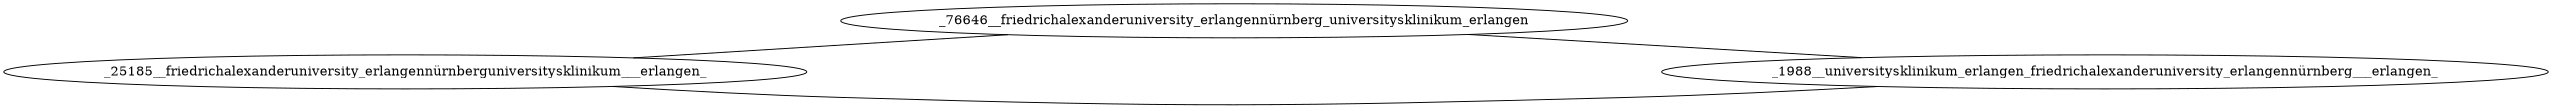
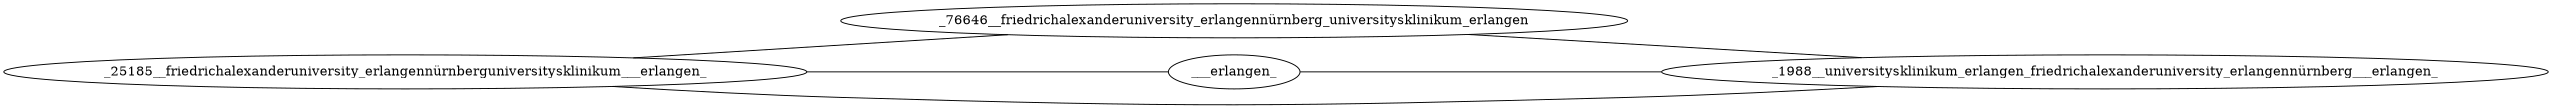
node "___erlangen_": added
